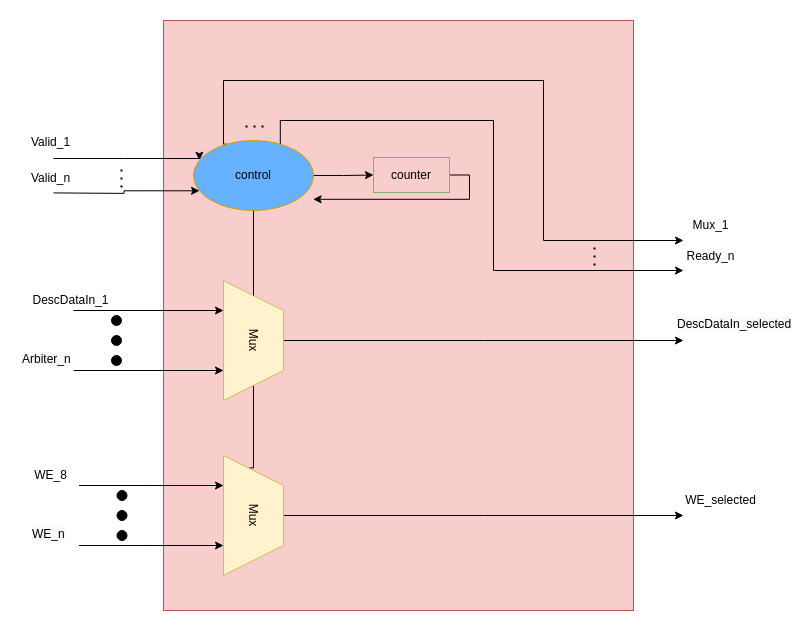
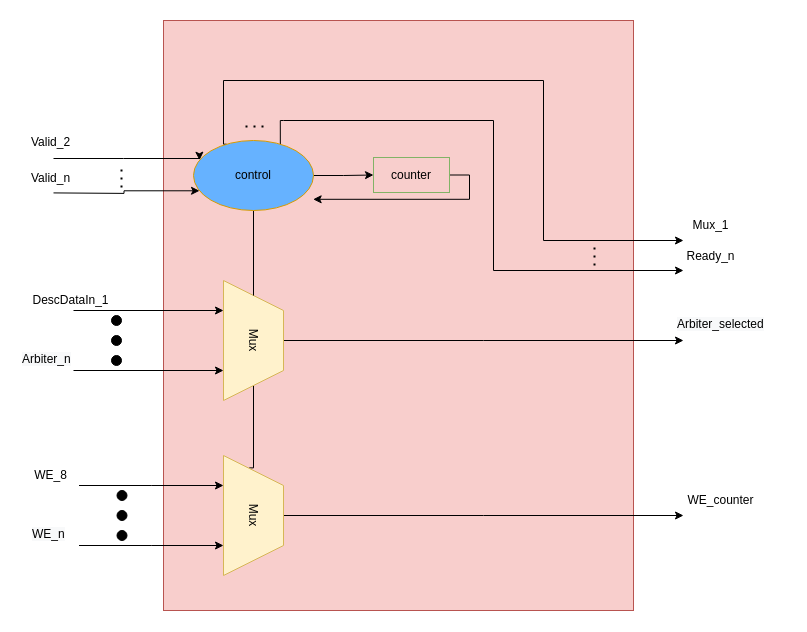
node "Valid_1": label "Valid_1" -> "Valid_2"
node "DescDataIn_selected": label "DescDataIn_selected" -> "Arbiter_selected"
node "WE_selected": label "WE_selected" -> "WE_counter"
